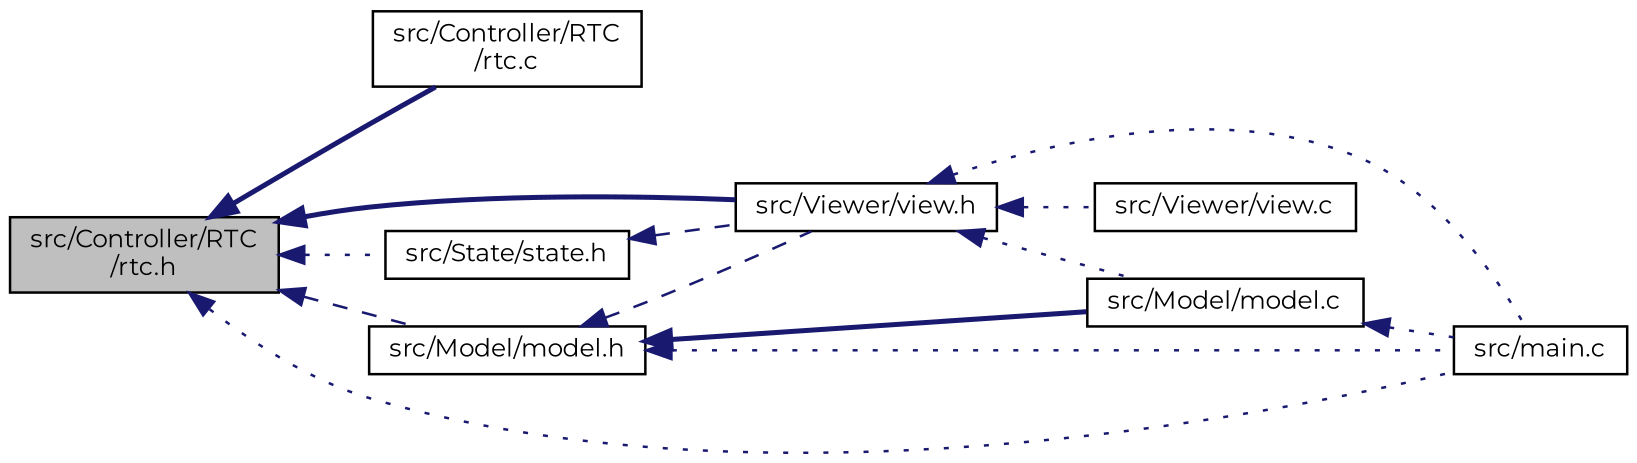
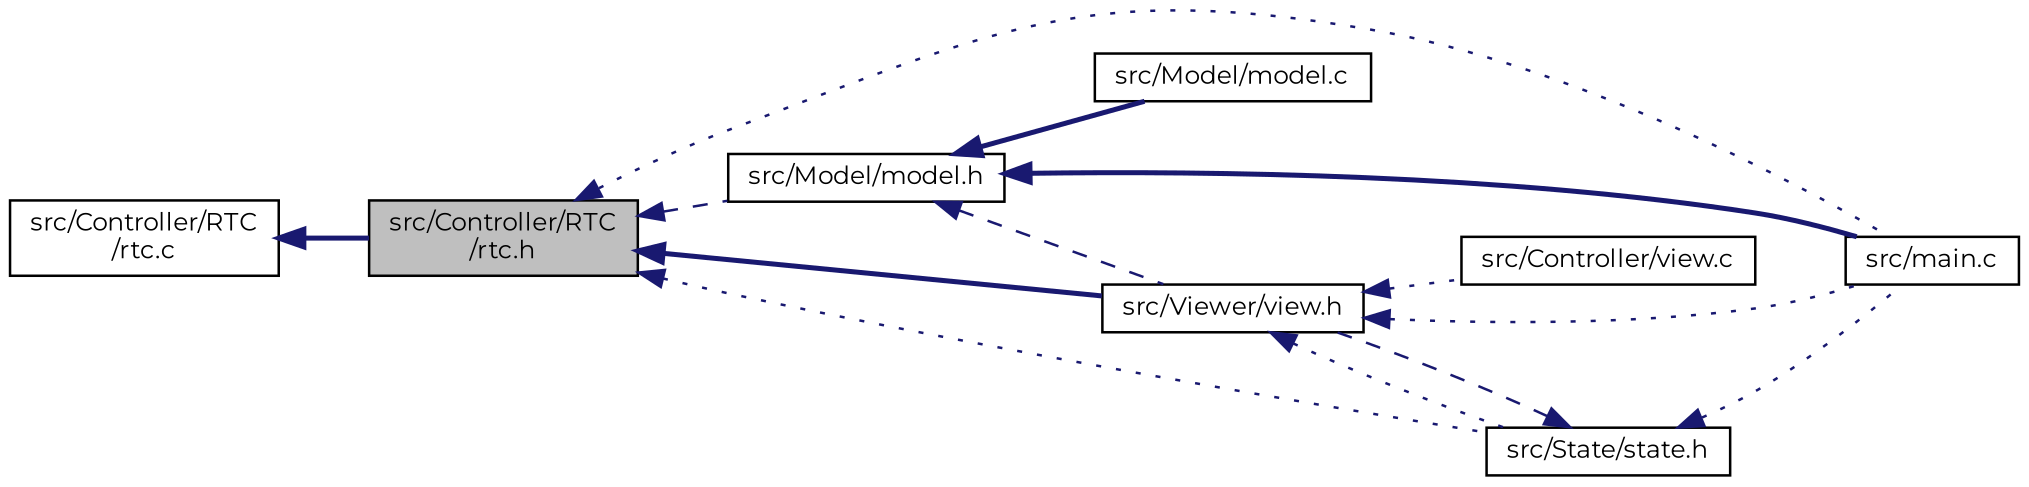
edge "src/Controller/RTC /rtc.c" -> "src/Controller/RTC /rtc.h": reversed
node "src/Viewer/view.c": label "src/Viewer/view.c" -> "src/Controller/view.c"
edge "src/Model/model.c" -> "src/Viewer/view.h": now "src/State/state.h" -> "src/Viewer/view.h"
edge "src/main.c" -> "src/Model/model.c": now "src/main.c" -> "src/State/state.h"
edge "src/main.c" -> "src/Model/model.h": style dotted -> bold
